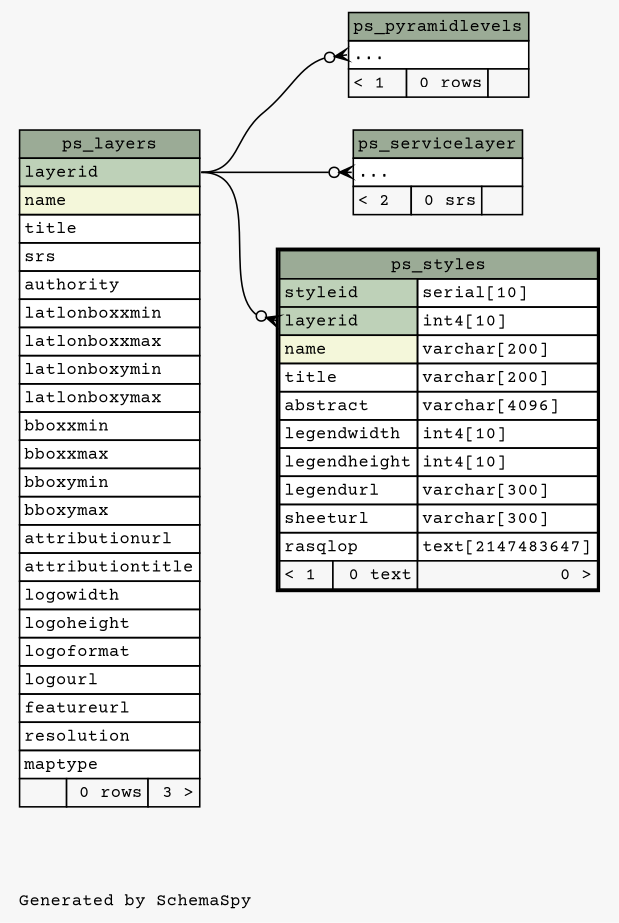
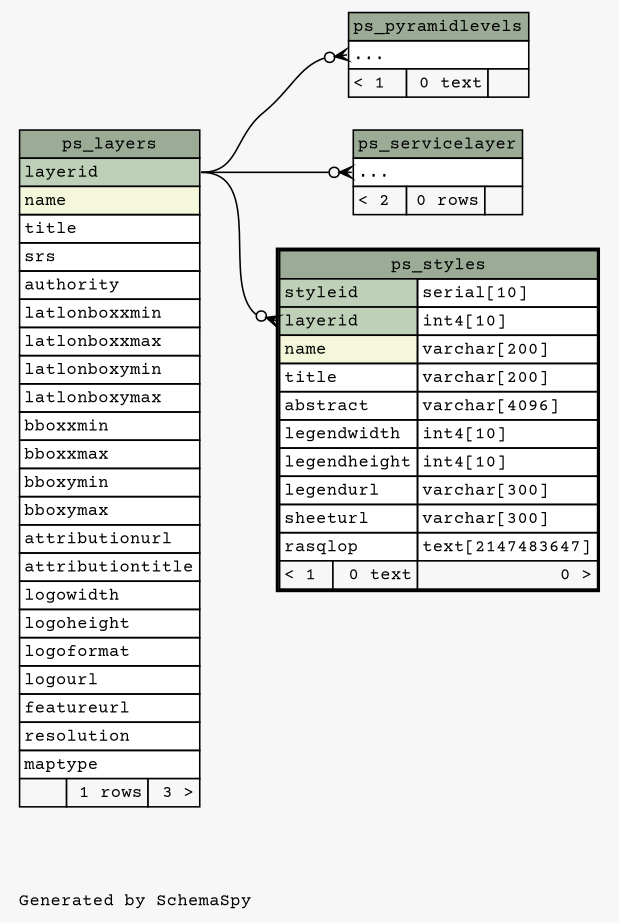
node "ps_pyramidlevels": text "0 rows" -> "0 text"
node "ps_servicelayer": text "0 srs" -> "0 rows"
node "ps_layers": text "0 rows" -> "1 rows"
